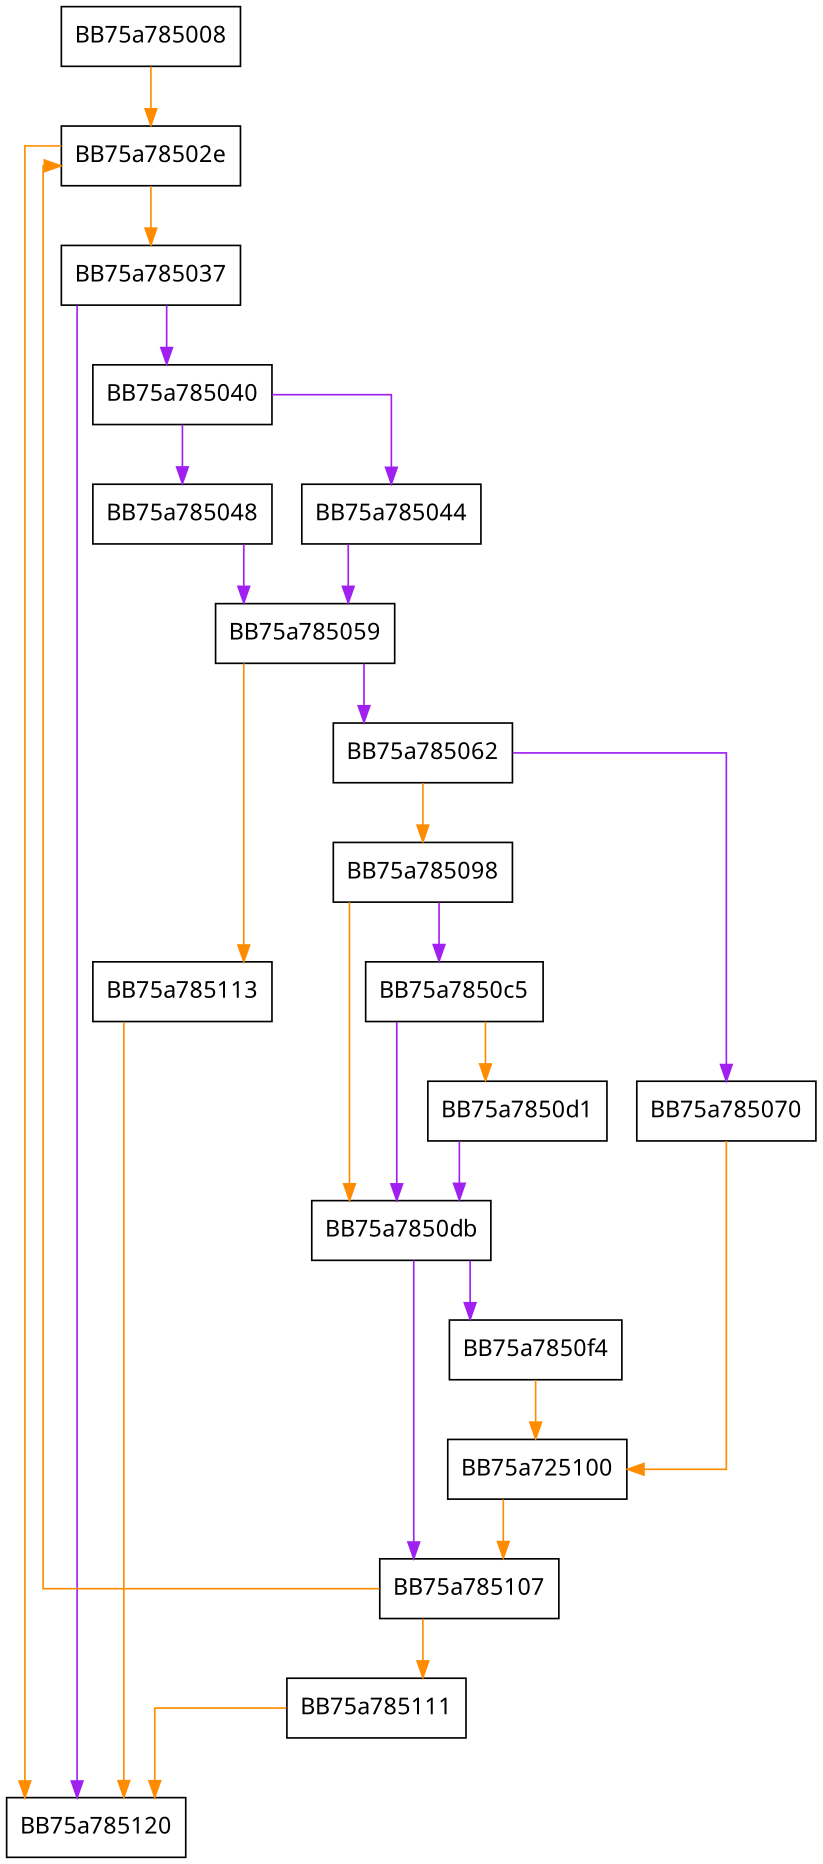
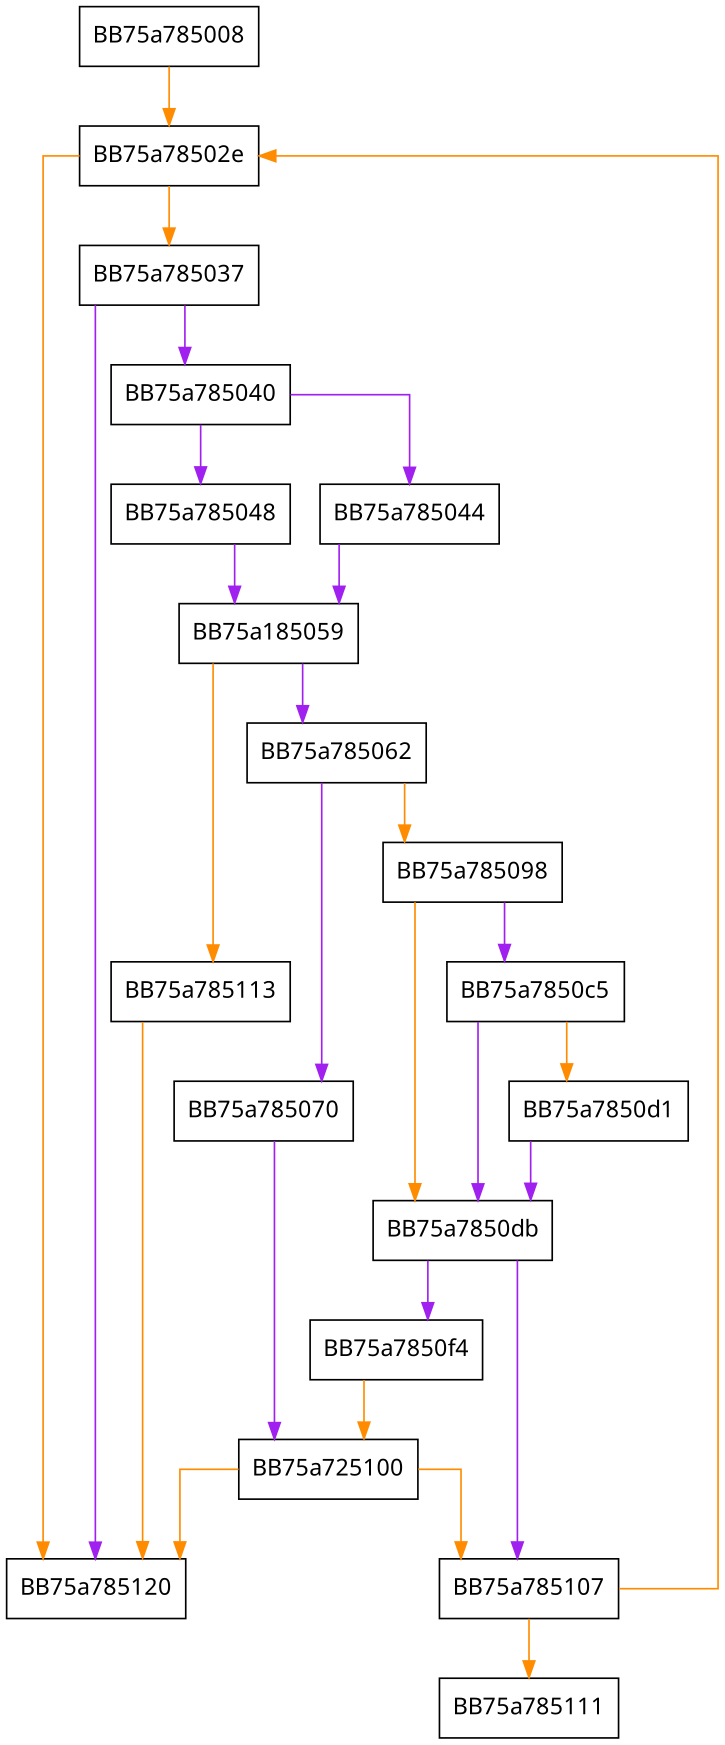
node "BB75a785059": label "BB75a785059" -> "BB75a185059"
edge "BB75a785070" -> "BB75a725100": color darkorange -> purple
edge "BB75a785111" -> "BB75a785120": now "BB75a725100" -> "BB75a785120"
